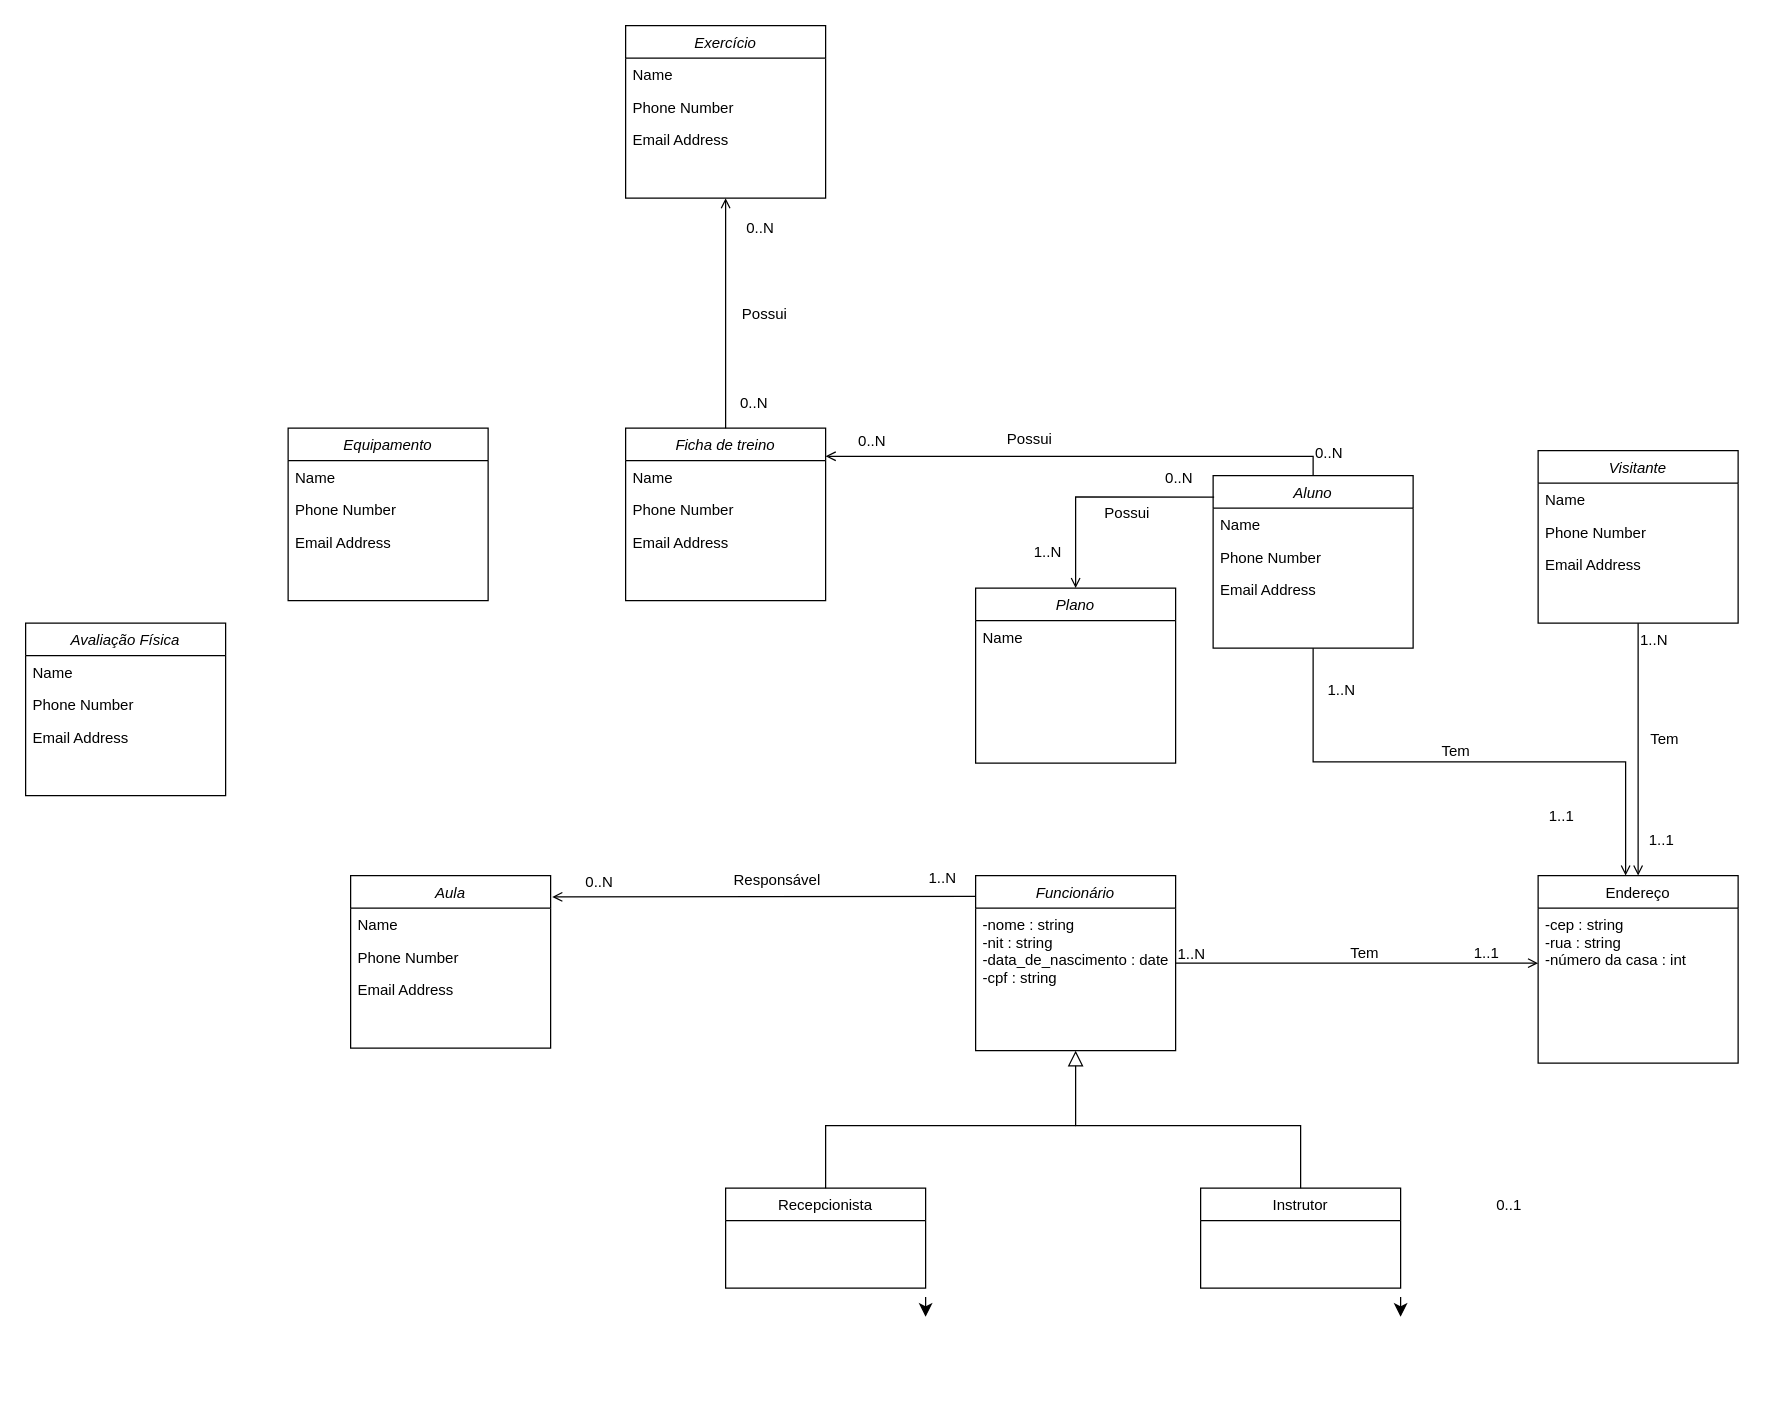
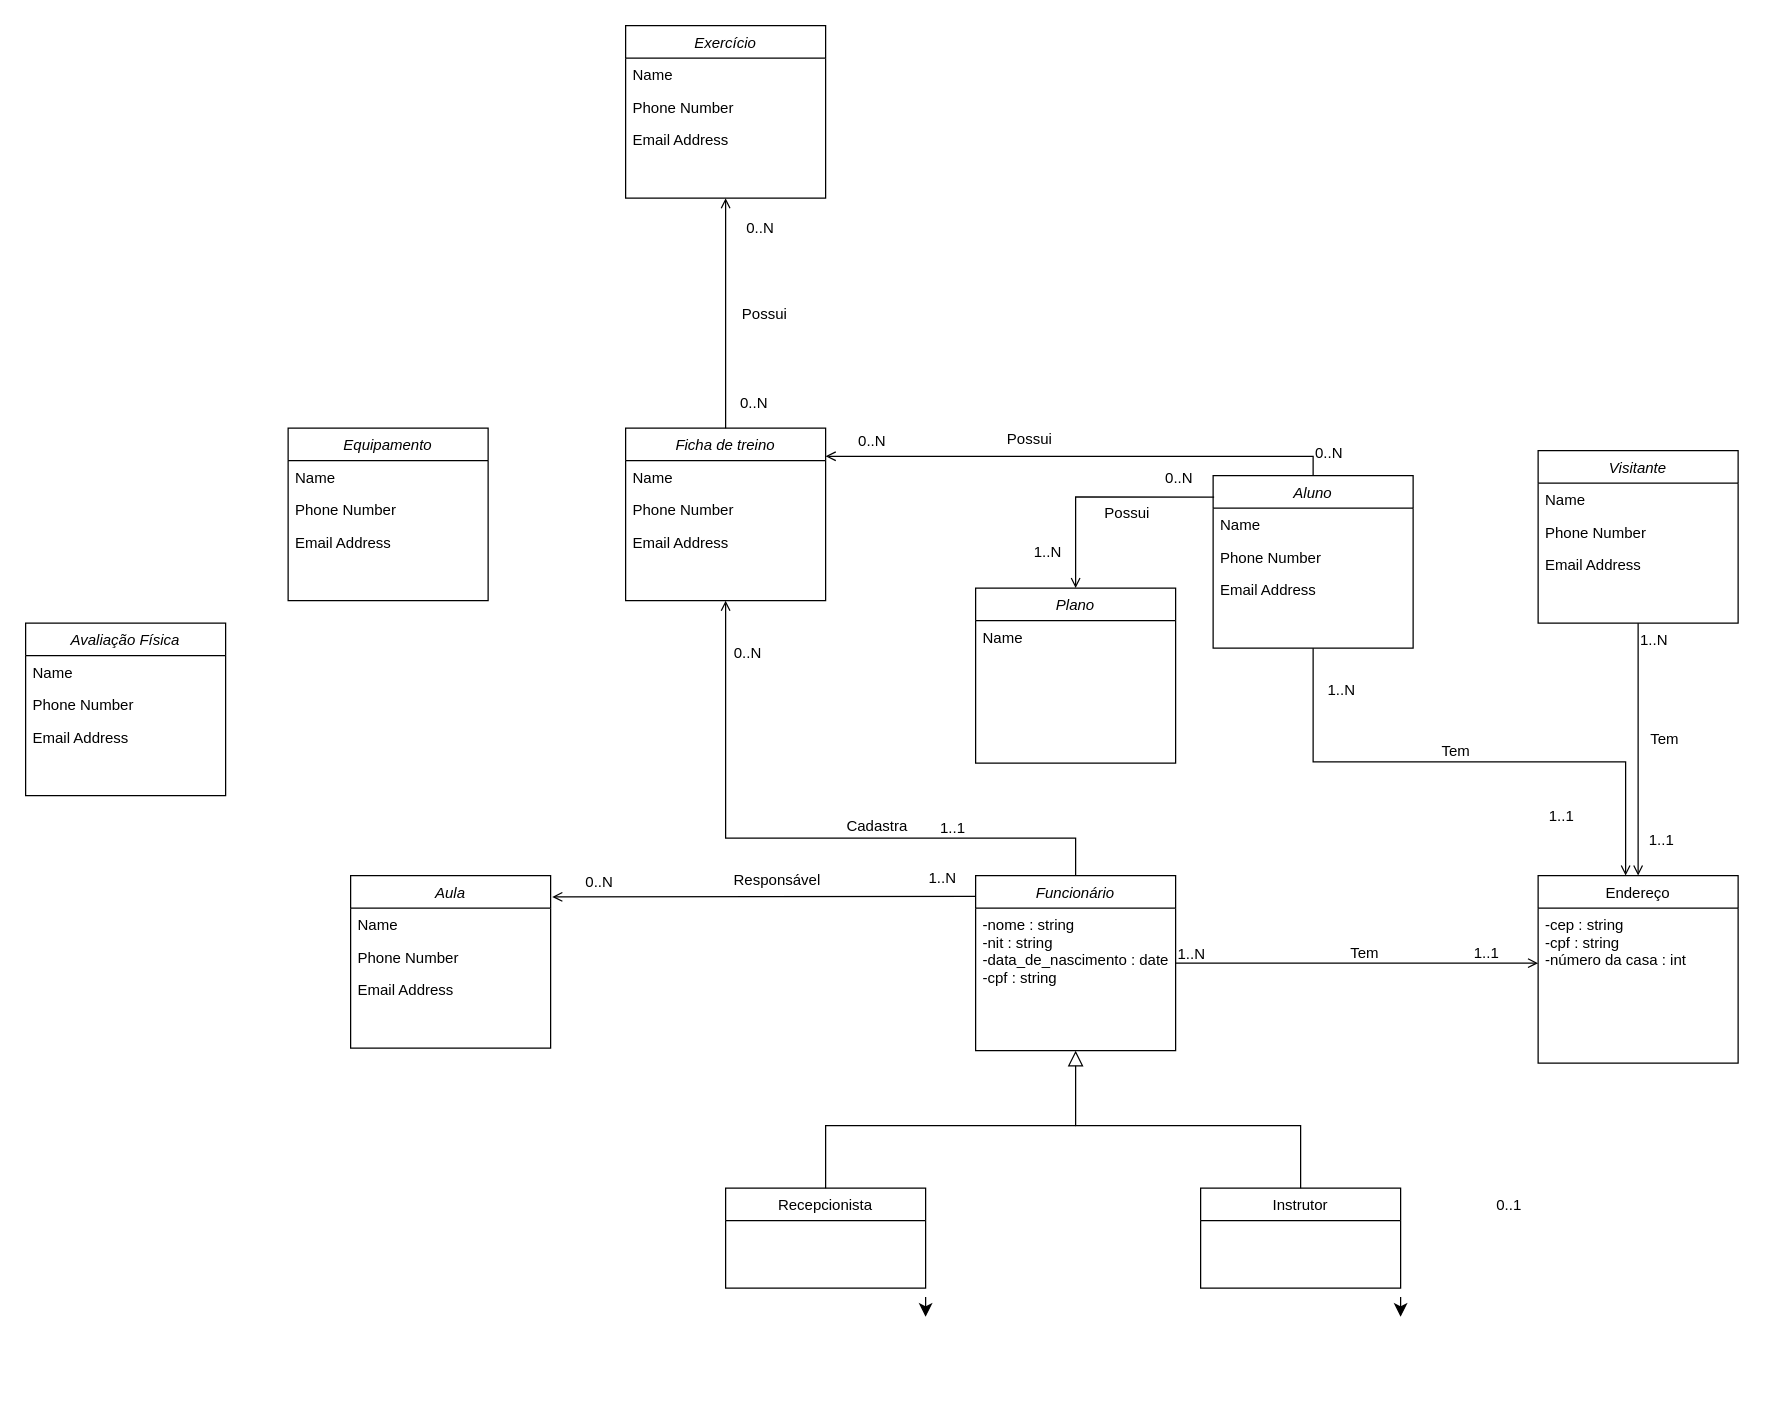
edge "Funcionário" -> "Ficha de treino": added, labels "1..1", "Cadastra", "0..N"
node "-cep : string -rua : string -número da casa : int": label "-cep : string -rua : string -número da casa : int" -> "-cep : string -cpf : string -número da casa : int"
